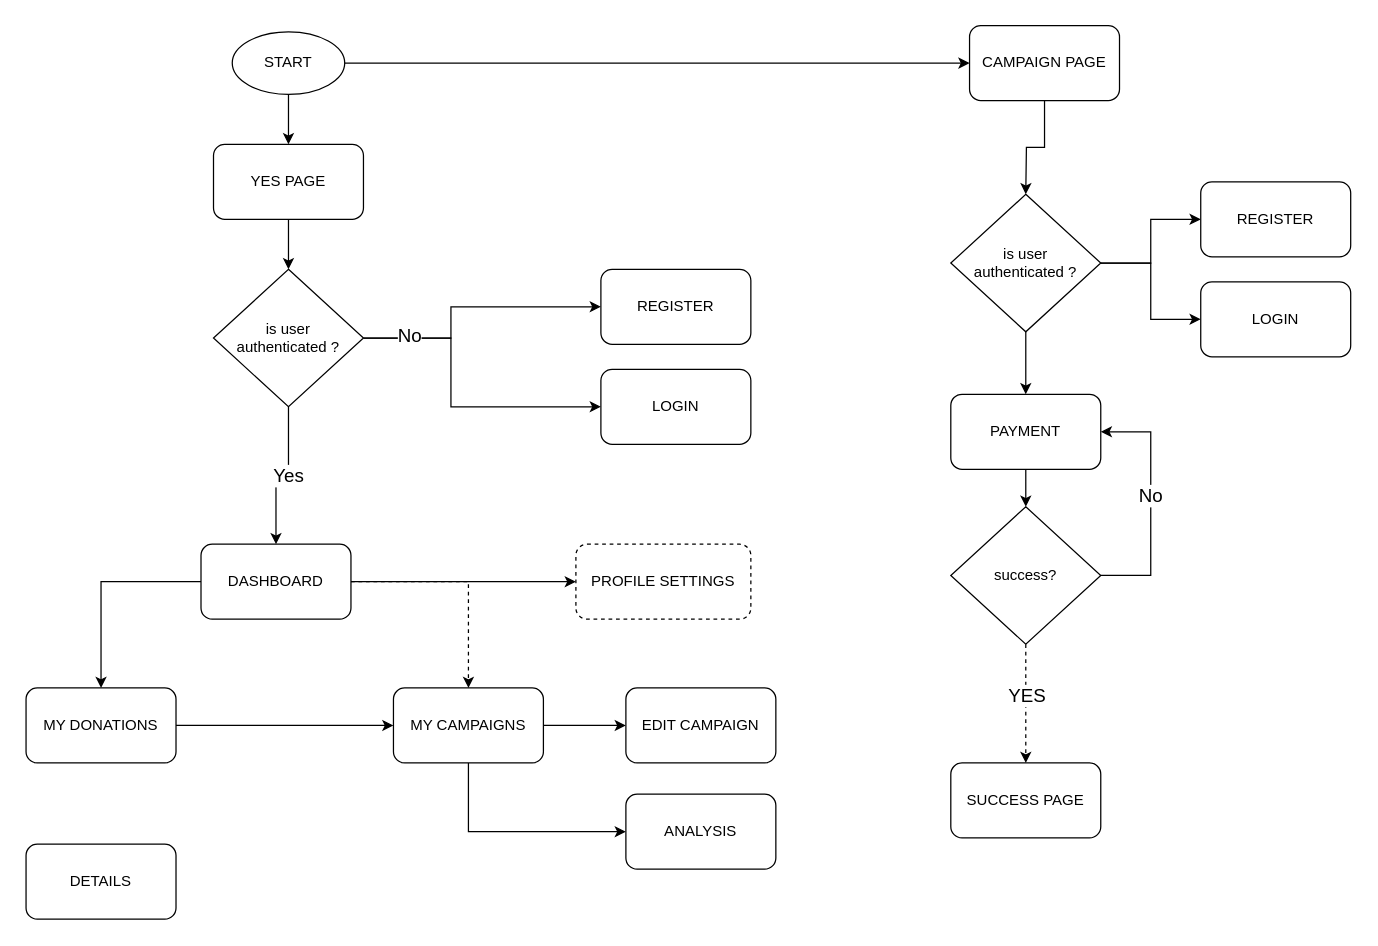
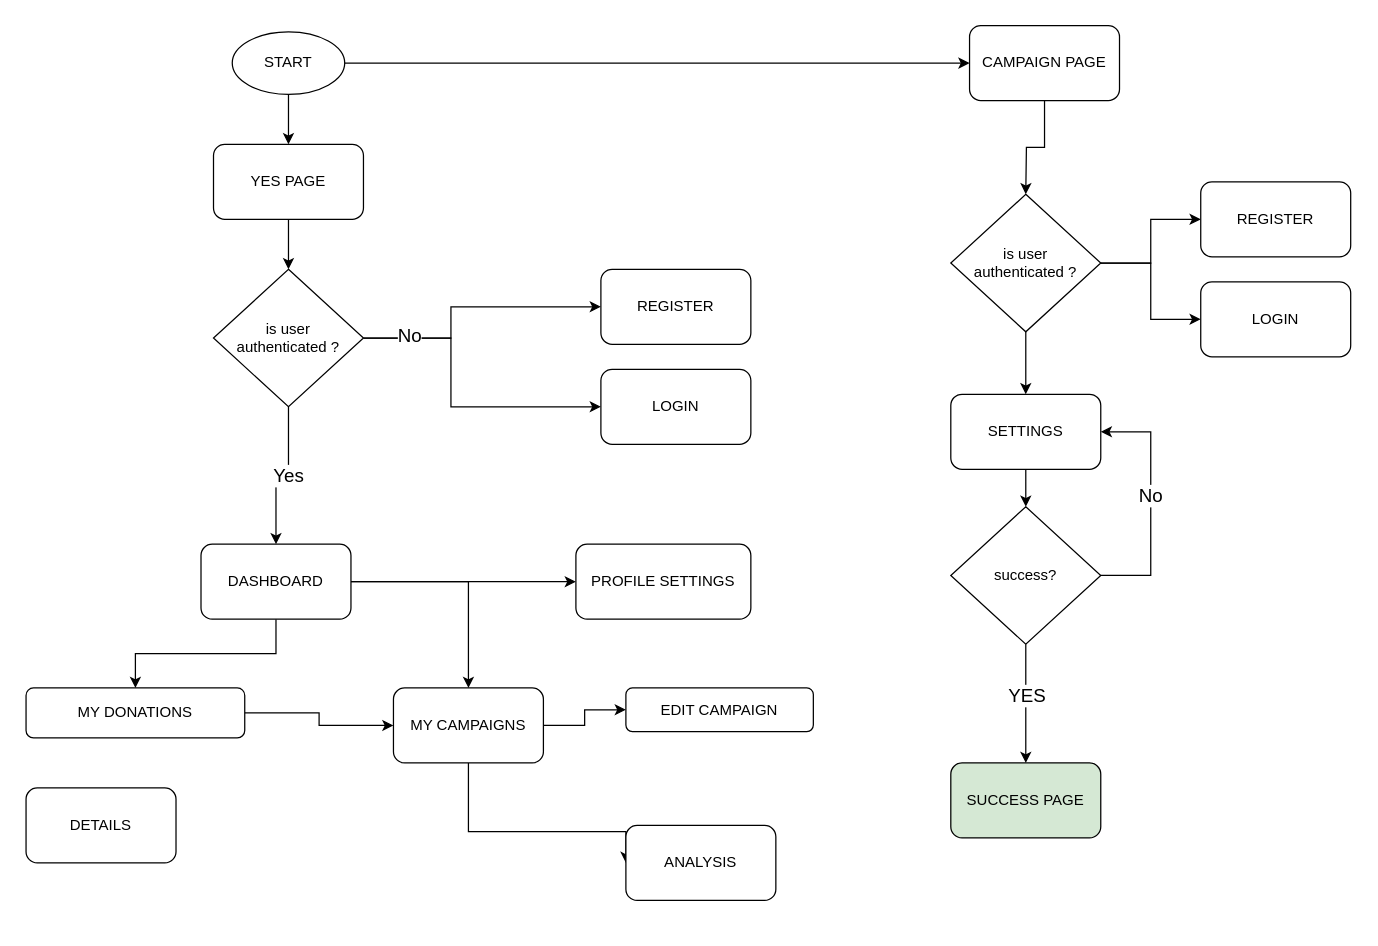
node "PAYMENT": label "PAYMENT" -> "SETTINGS"
node "PROFILE SETTINGS": style dashed -> solid
edge "DASHBOARD" -> "MY CAMPAIGNS": style dashed -> solid
node "MY DONATIONS": size 150x75 -> 219x50
node "EDIT CAMPAIGN": size 150x75 -> 188x44
edge "success?" -> "SUCCESS PAGE": style dashed -> solid
node "SUCCESS PAGE": fillcolor #ffffff -> #d5e8d4
node "ANALYSIS": moved (701, 832) -> (701, 863)
node "DETAILS": moved (101, 882) -> (101, 826)
